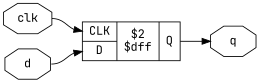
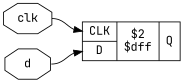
node "q": removed
